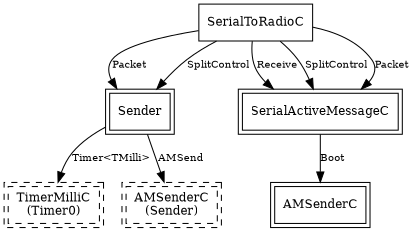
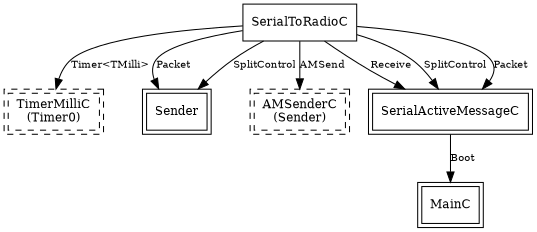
edge "Sender" -> "TimerMilliC (Timer0)": now "SerialToRadioC" -> "TimerMilliC (Timer0)"
edge "Sender" -> "AMSenderC (Sender)": now "SerialToRadioC" -> "AMSenderC (Sender)"
node "AMSenderC": label "AMSenderC" -> "MainC"
